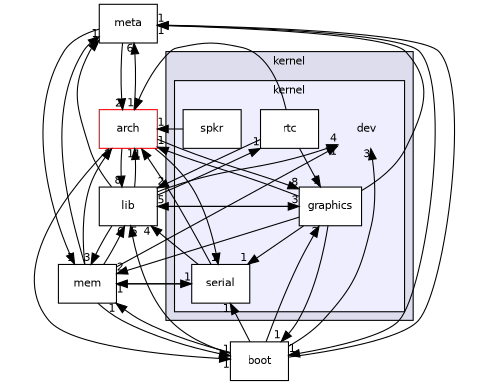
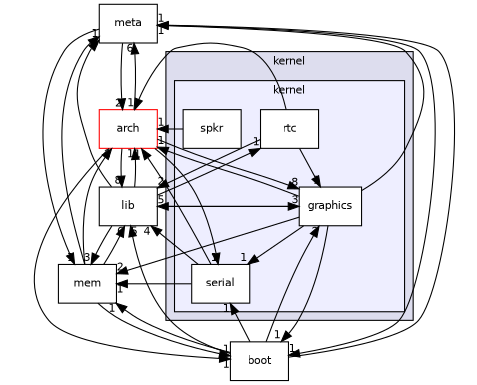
node "dev": removed
edge "mem" -> "serial": removed
